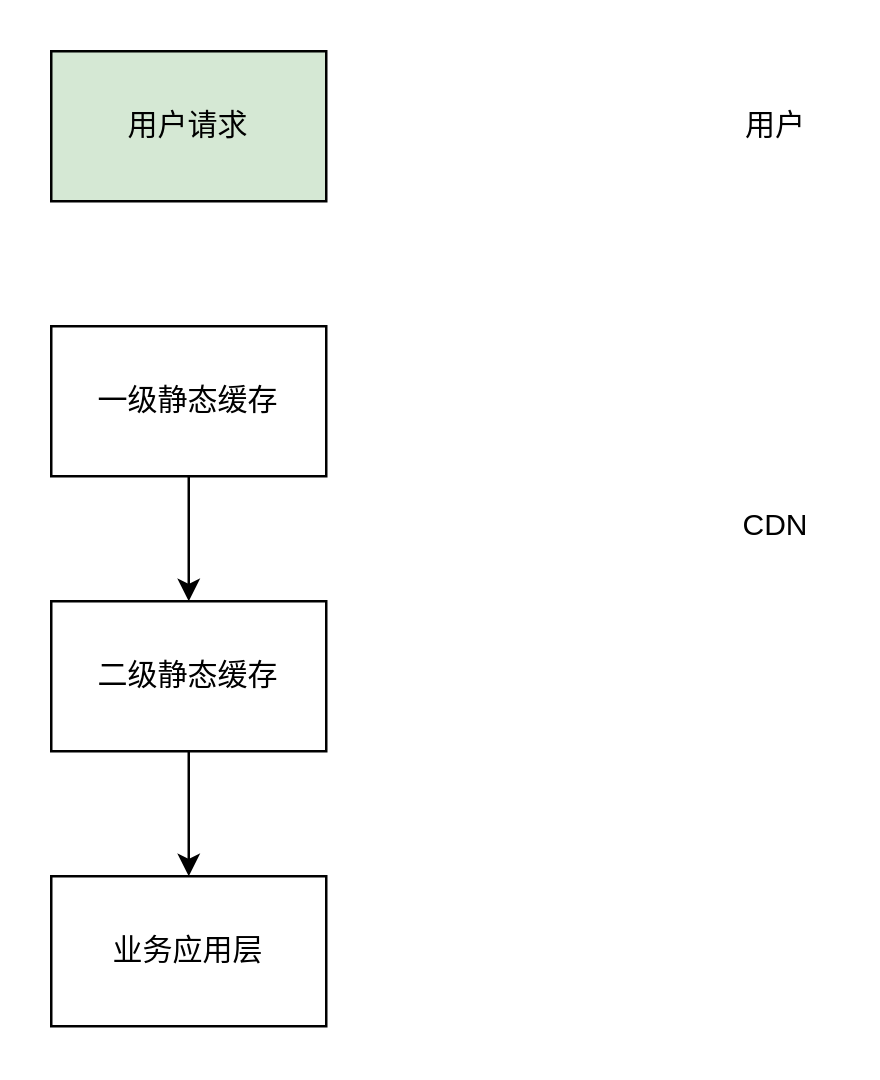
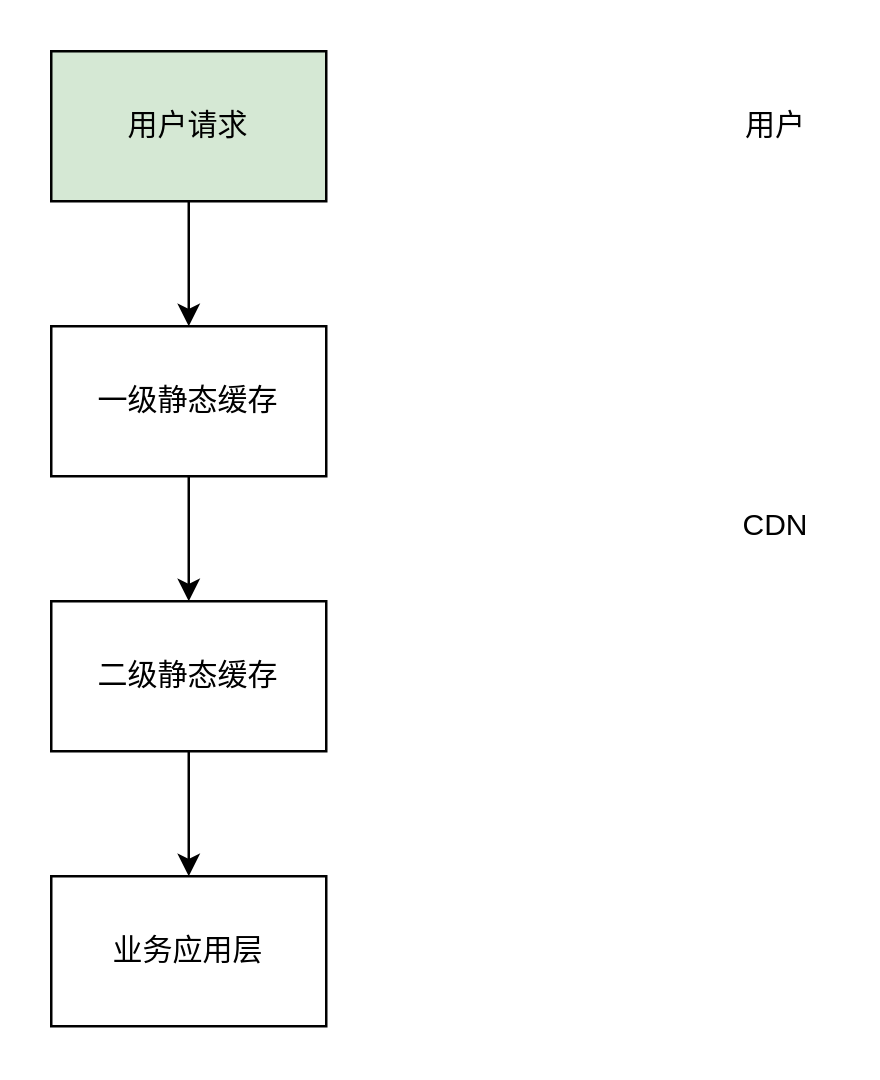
edge "用户请求" -> "一级静态缓存": added
